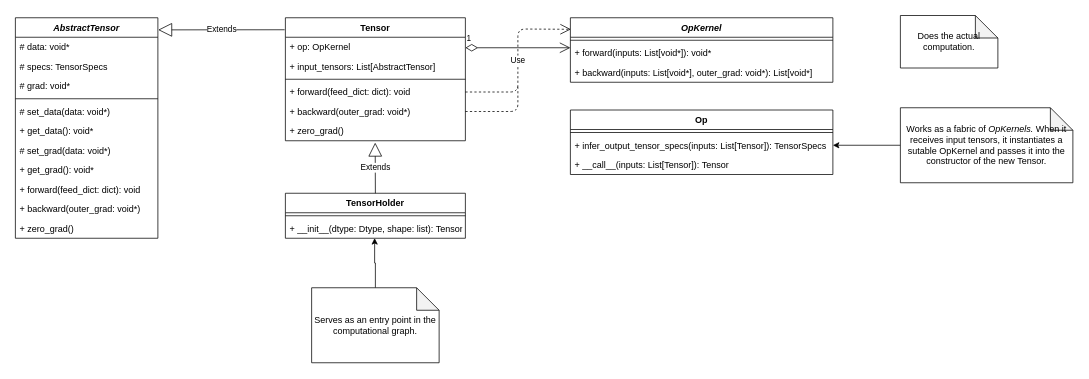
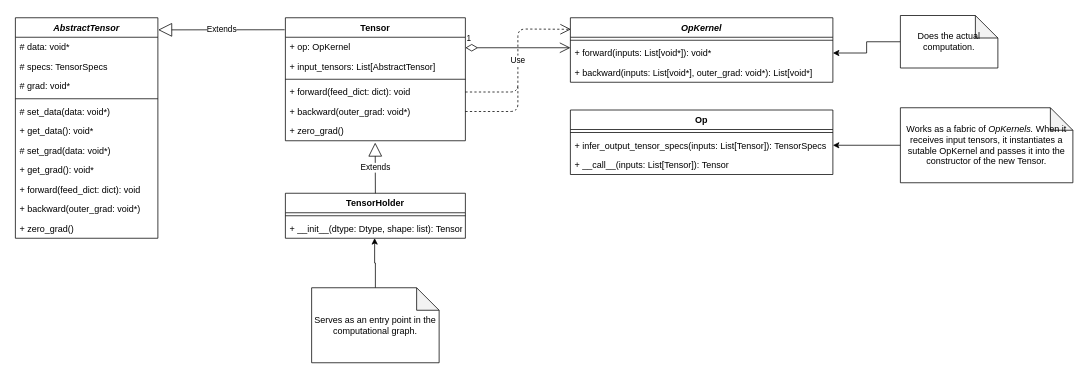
edge "Does the actual computation." -> "+ forward(inputs: List[void*]): void*": added
